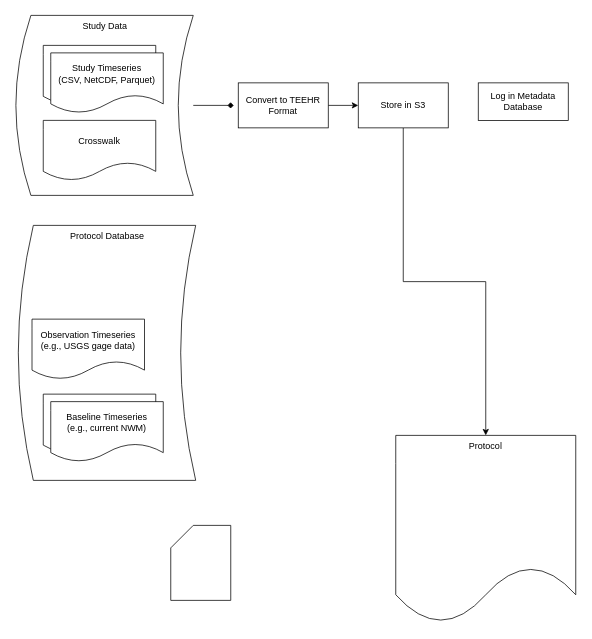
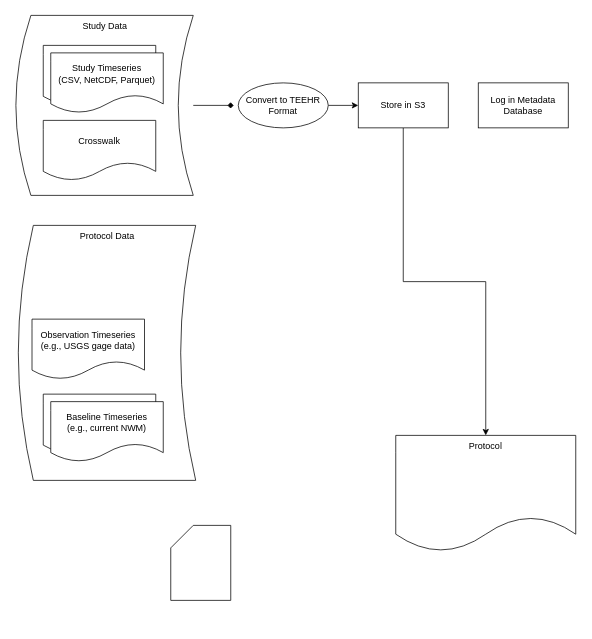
node "Log in Metadata Database": size 90x38 -> 90x45
node "Convert to TEEHR Format": shape rectangle -> ellipse
node "Protocol Database": label "Protocol Database" -> "Protocol Data"
node "Protocol": size 180x188 -> 180x116
